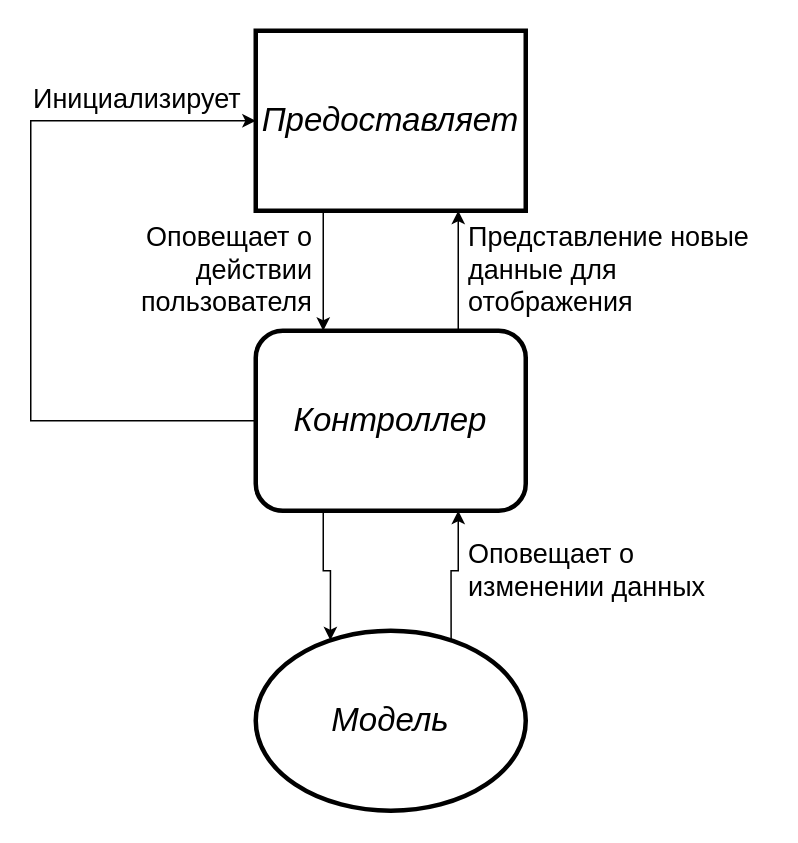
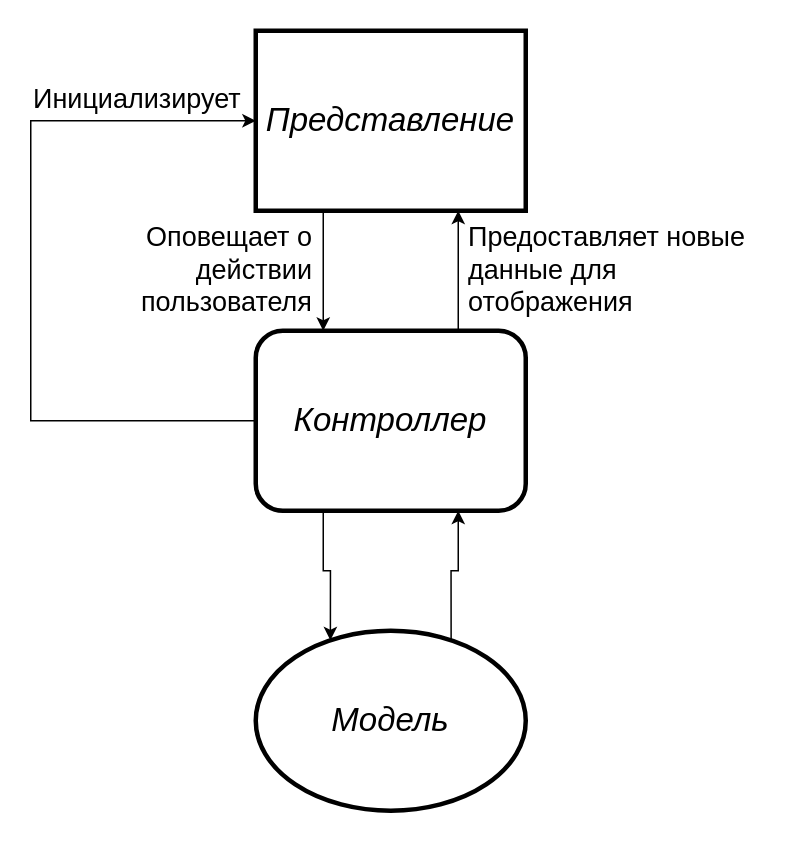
node "Предоставляет": label "Предоставляет" -> "Представление"
node "Представление новыеданные для отображения": label "Представление новыеданные для отображения" -> "Предоставляет новыеданные для отображения"
node "Оповещает оизменении данных": removed
